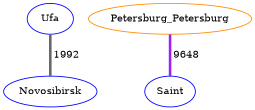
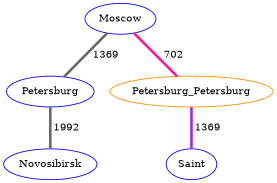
node "Ufa": label "Ufa" -> "Petersburg"
node "Moscow": added
edge "Petersburg_Petersburg" -- "Saint": label " 9648 " -> " 1369 "
